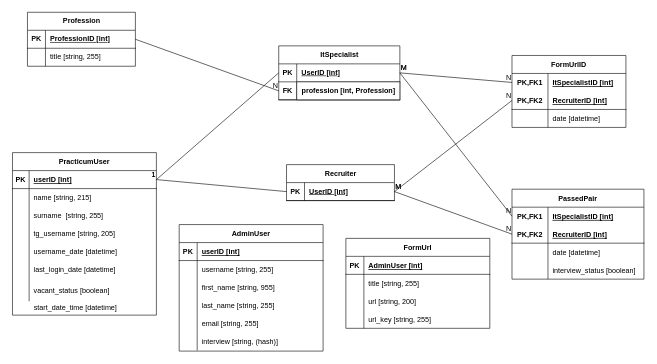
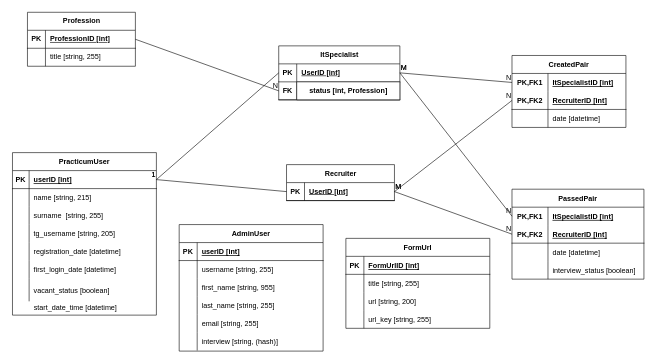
node "FormUrlID": label "FormUrlID" -> "CreatedPair"
node "profession [int, Profession]": label "profession [int, Profession]" -> "status [int, Profession]"
node "username_date [datetime]": label "username_date [datetime]" -> "registration_date [datetime]"
node "AdminUser [int]": label "AdminUser [int]" -> "FormUrlID [int]"
node "last_login_date [datetime]": label "last_login_date [datetime]" -> "first_login_date [datetime]"
